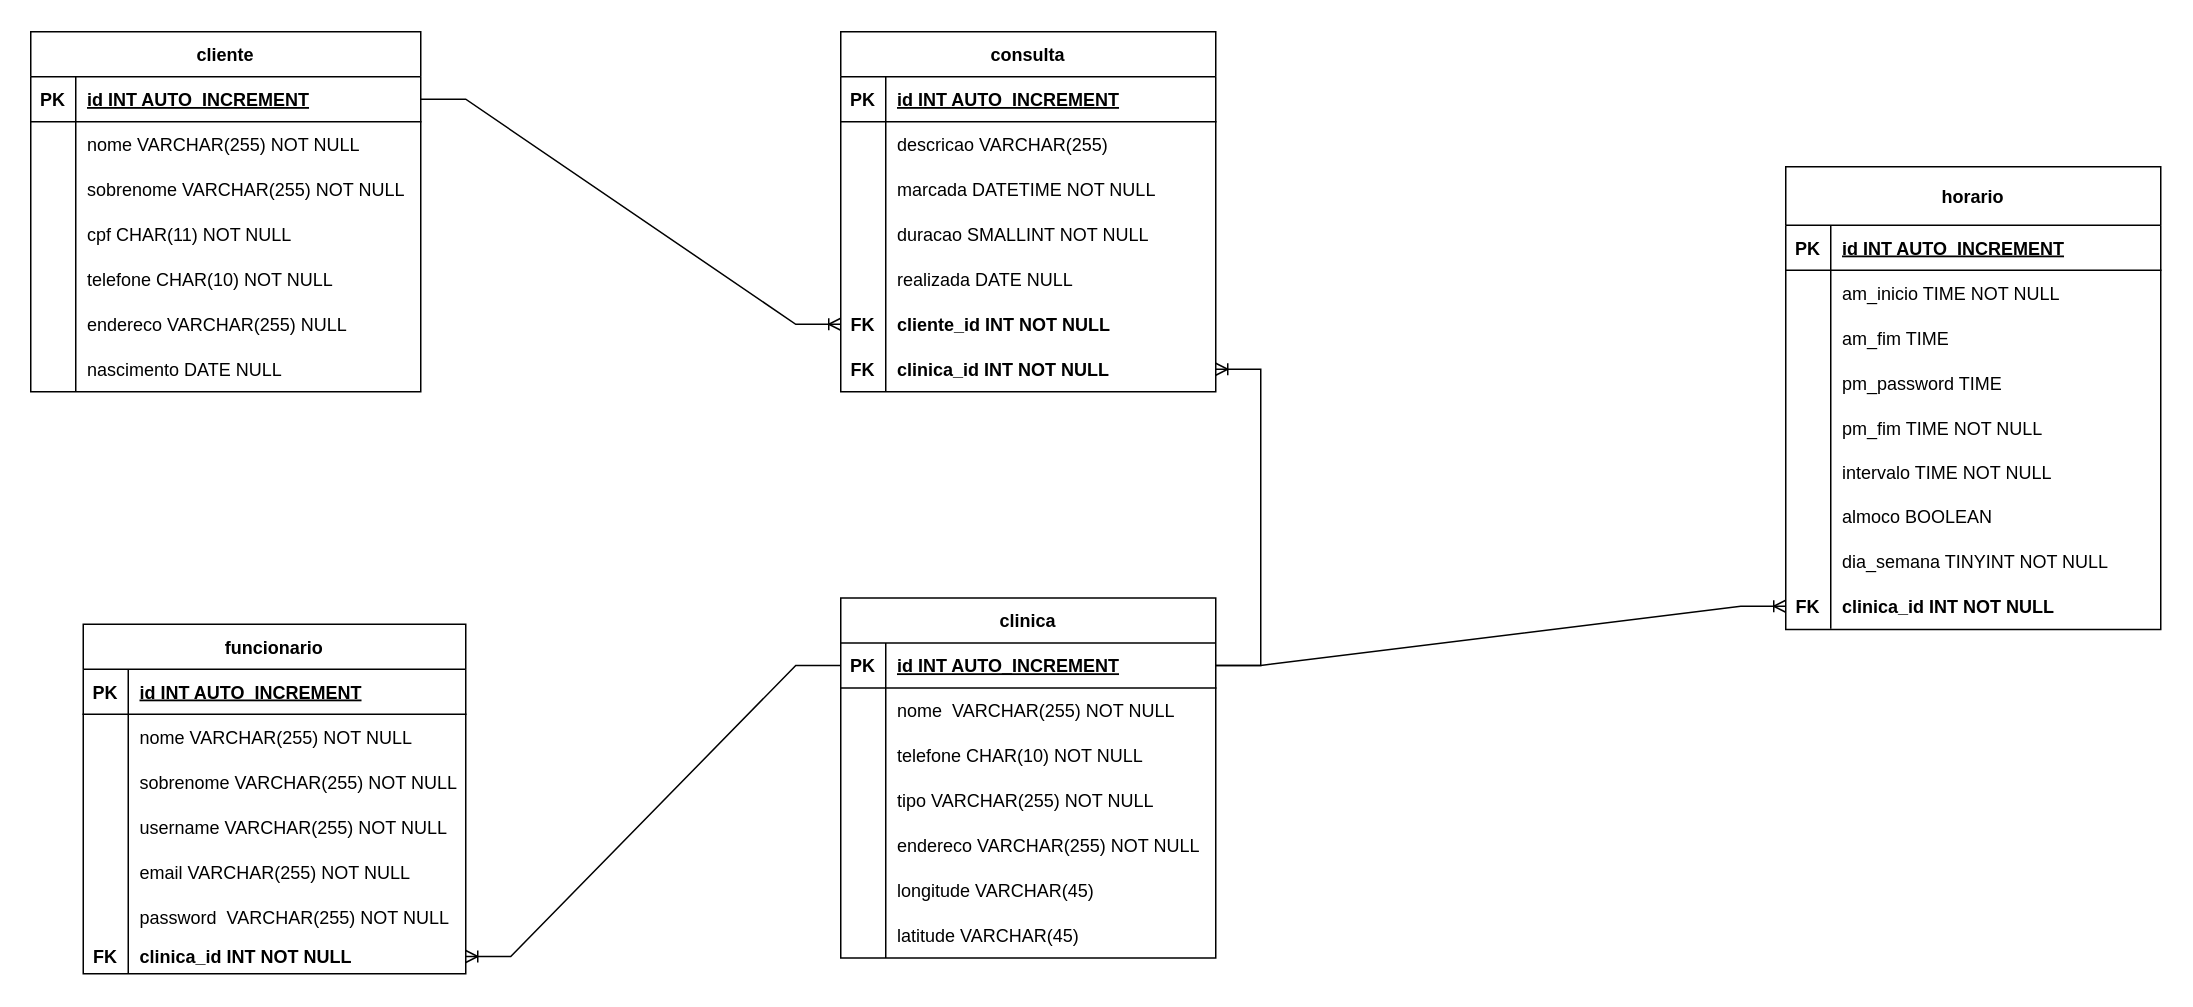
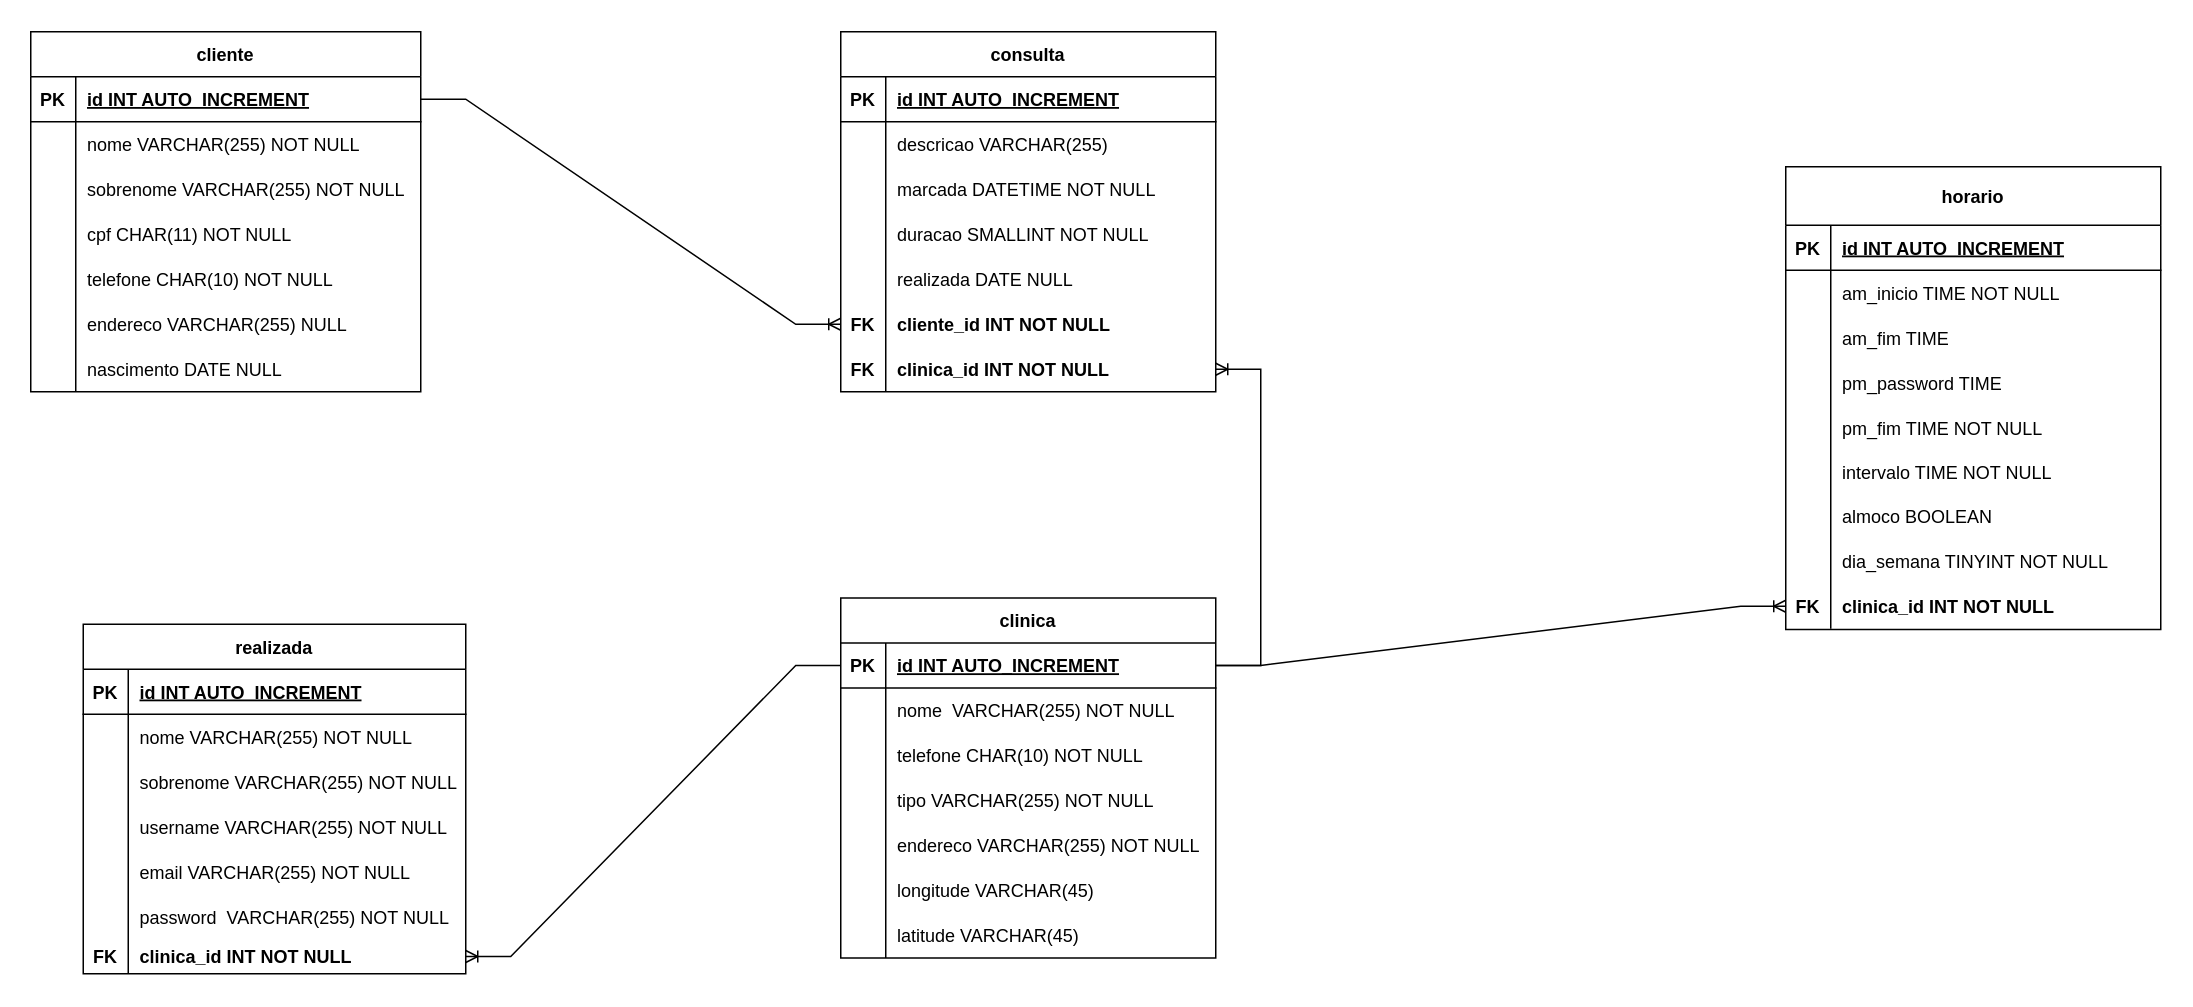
node "funcionario": label "funcionario" -> "realizada"
